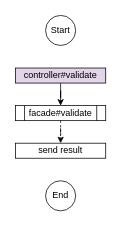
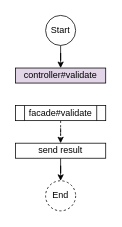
edge "Start" -> "controller#validate": added
edge "controller#validate" -> "facade#validate": removed
edge "send result" -> "End": added
node "End": style solid -> dashed
